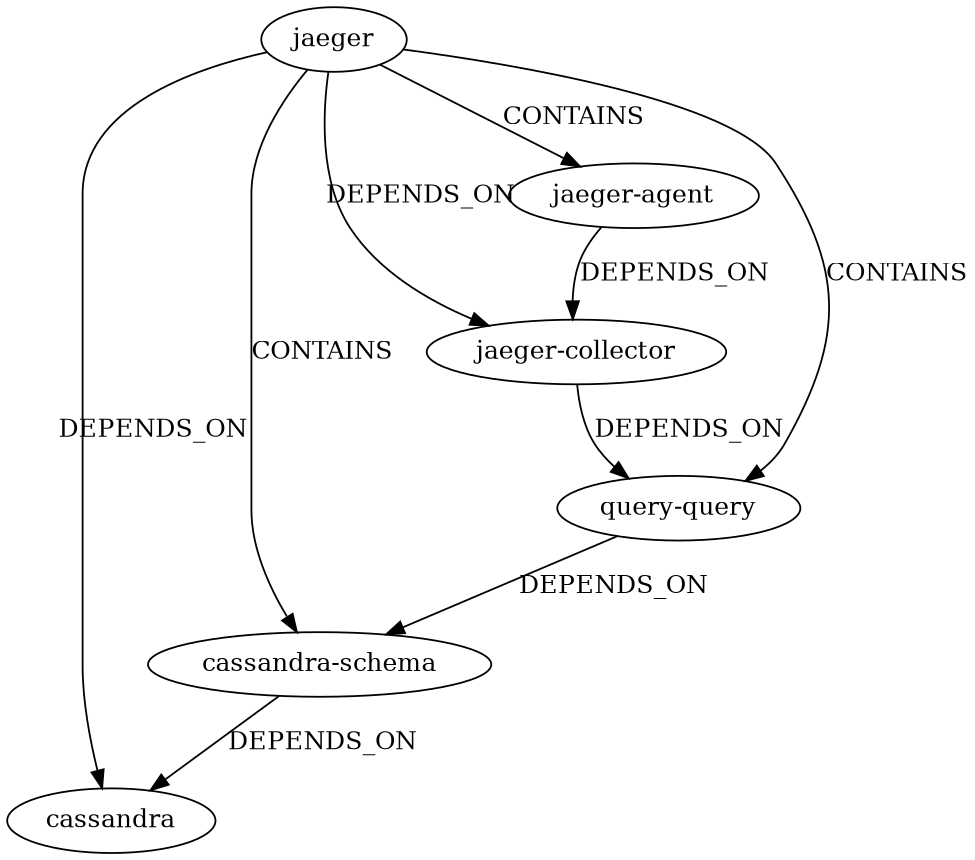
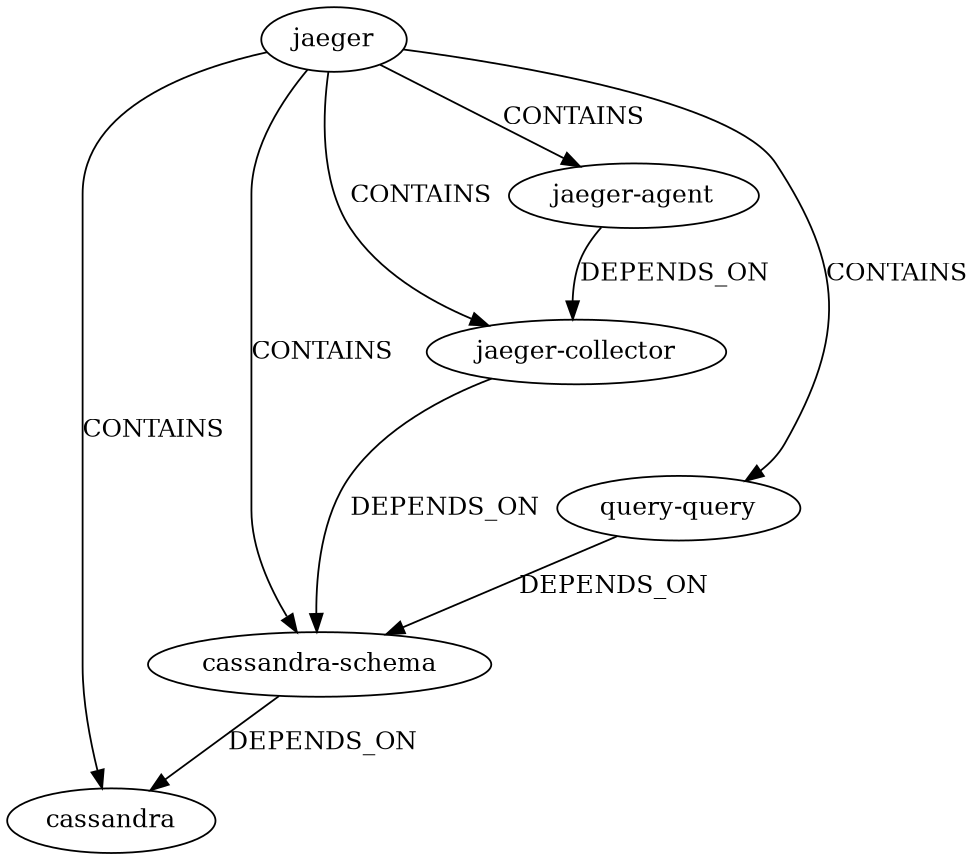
edge "jaeger" -> "jaeger-collector": label "DEPENDS_ON" -> "CONTAINS"
edge "jaeger" -> "cassandra": label "DEPENDS_ON" -> "CONTAINS"
edge "jaeger-collector" -> "query-query": now "jaeger-collector" -> "cassandra-schema"
